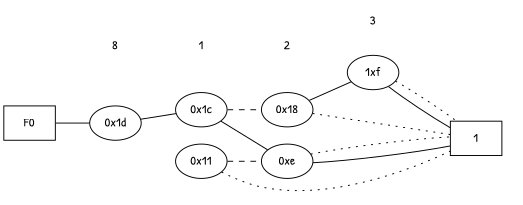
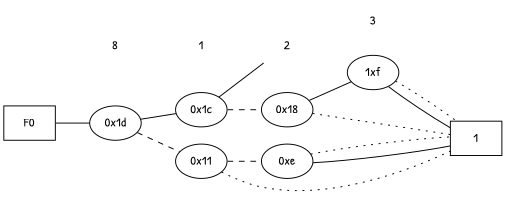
edge "0x1c" -- "0xe": now "0x1c" -- "2"
edge "0x1d" -- "0x11": added
